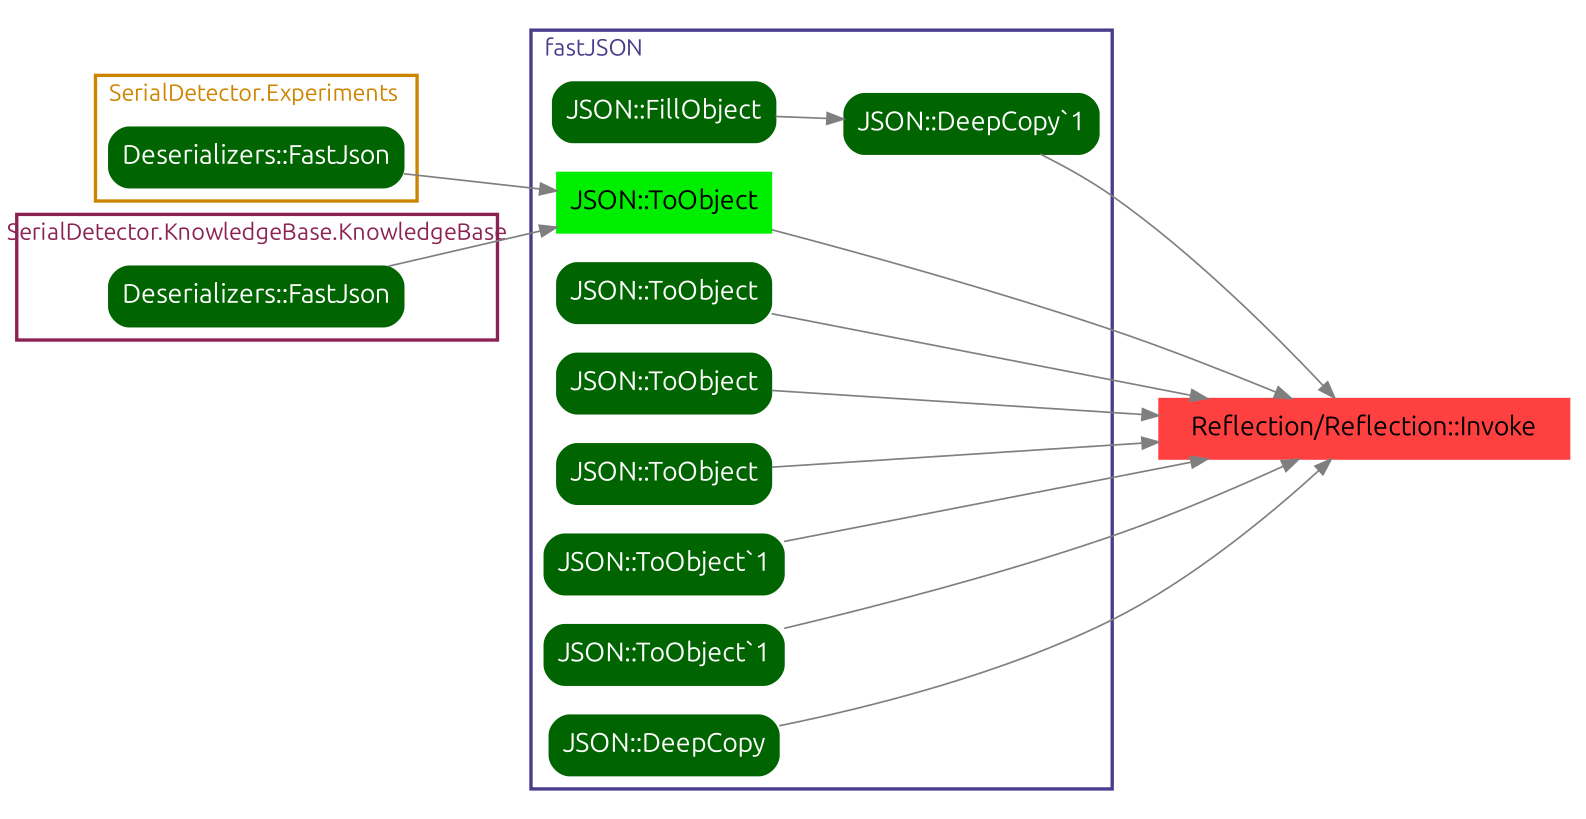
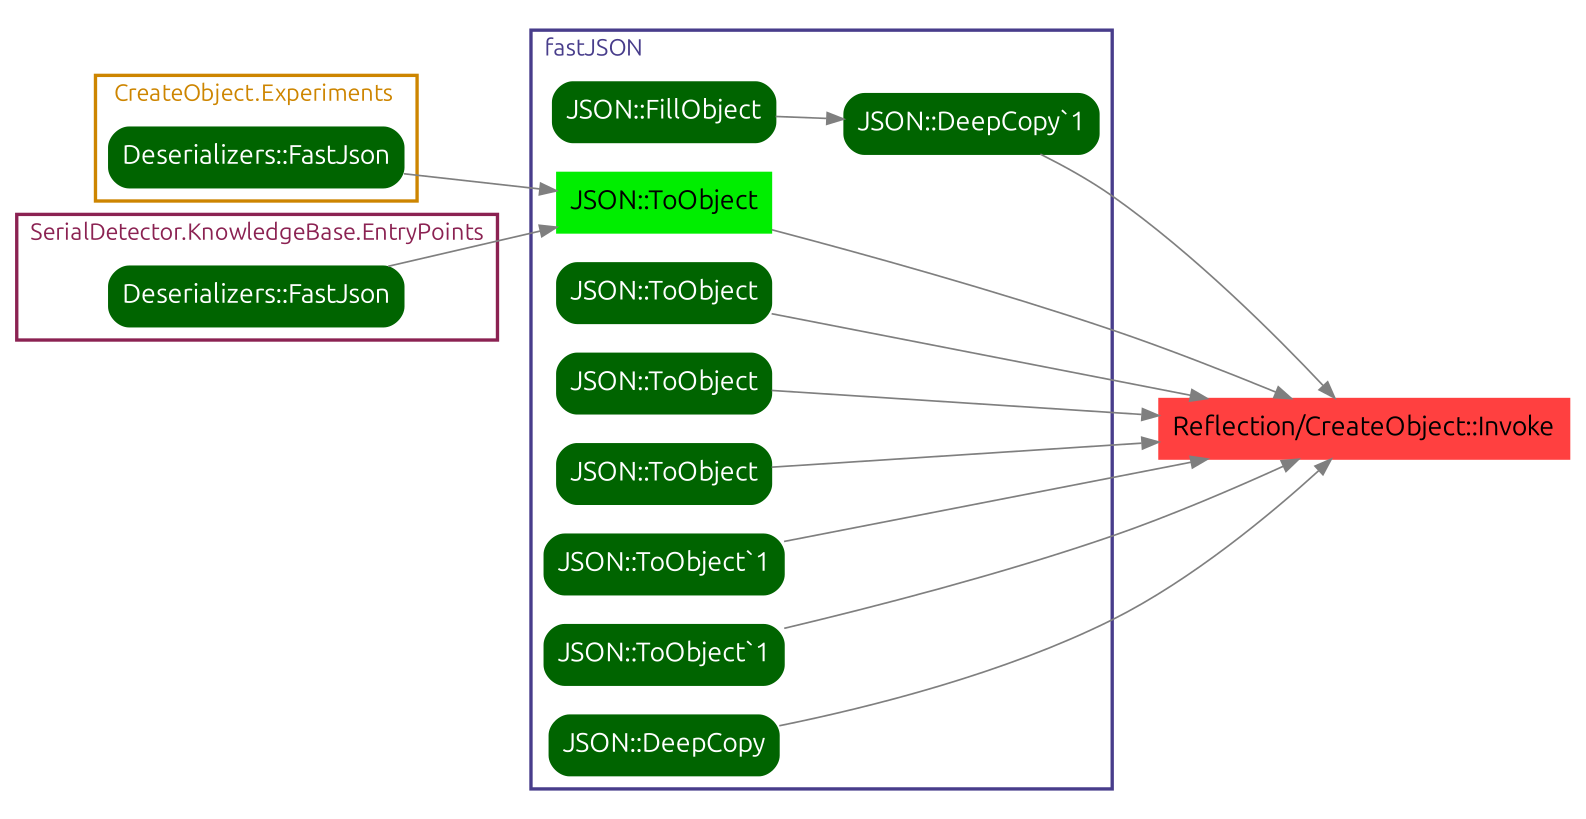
cluster "SerialDetector.Experiments": label "SerialDetector.Experiments" -> "CreateObject.Experiments"
cluster "SerialDetector.KnowledgeBase.KnowledgeBase": label "SerialDetector.KnowledgeBase.KnowledgeBase" -> "SerialDetector.KnowledgeBase.EntryPoints"
node "Reflection/Reflection::Invoke": label "Reflection/Reflection::Invoke" -> "Reflection/CreateObject::Invoke"
